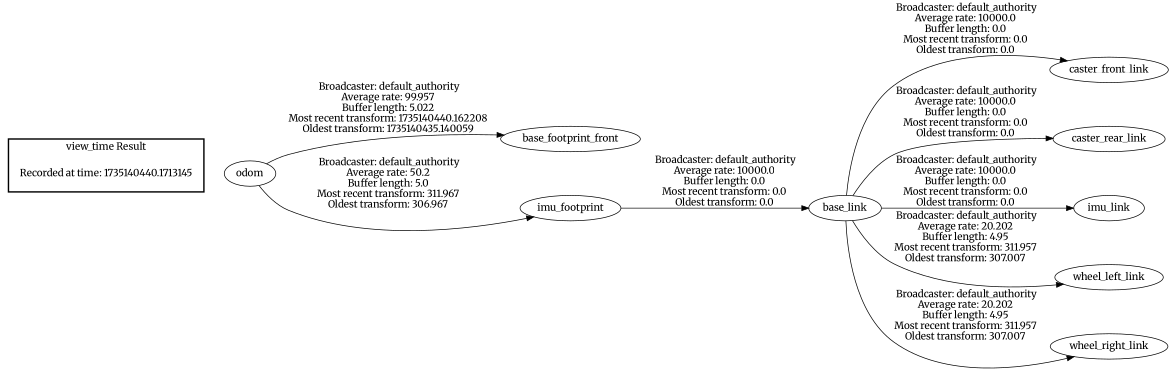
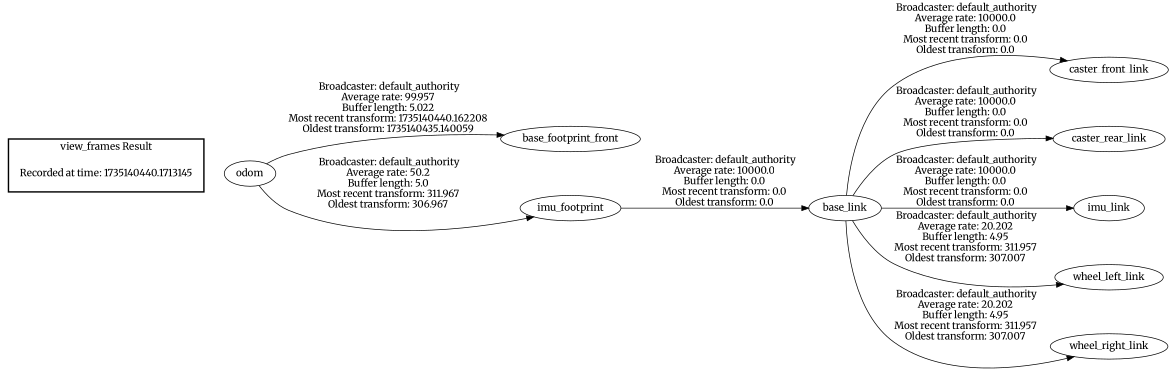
cluster "view_time Result": label "view_time Result" -> "view_frames Result"
